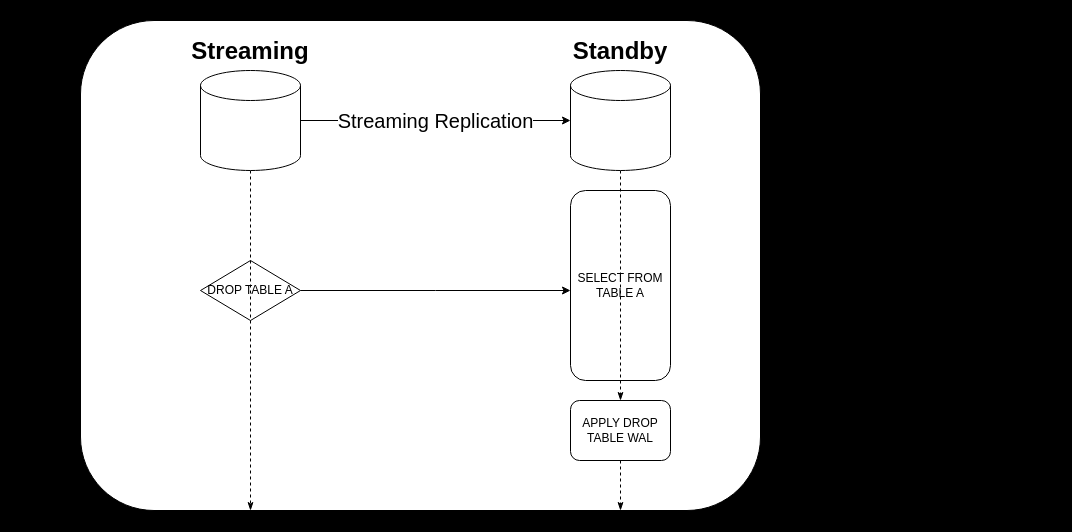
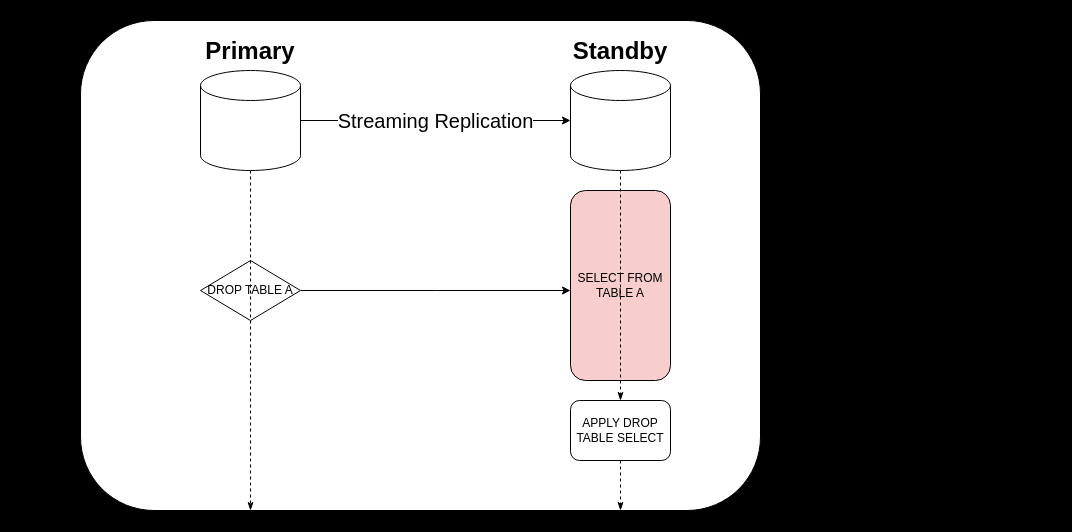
node "Streaming": label "Streaming" -> "Primary"
node "SELECT FROM TABLE A": fillcolor #ffffff -> #f8cecc
node "APPLY DROP TABLE WAL": label "APPLY DROP TABLE WAL" -> "APPLY DROP TABLE SELECT"
